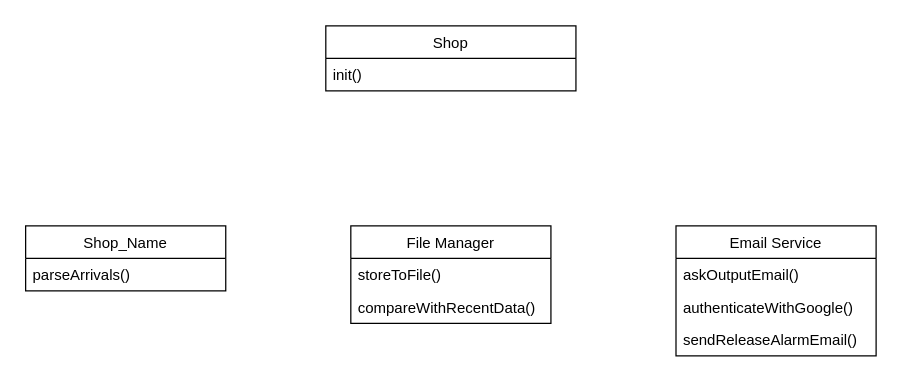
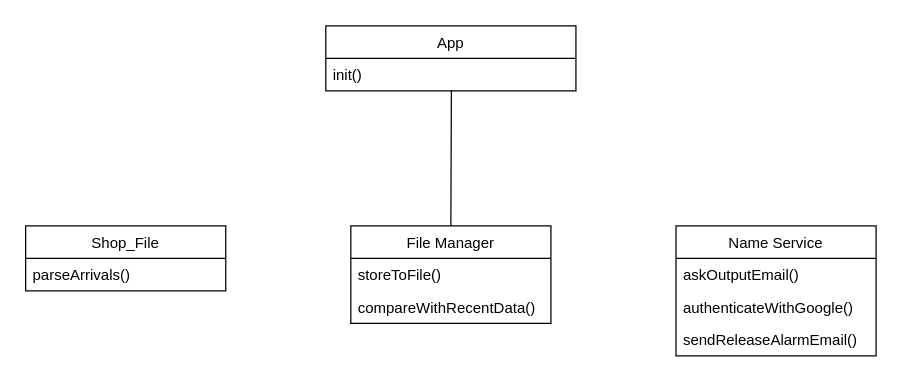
node "Shop": label "Shop" -> "App"
edge "init()" -- "File Manager": added
node "Shop_Name": label "Shop_Name" -> "Shop_File"
node "Email Service": label "Email Service" -> "Name Service"
